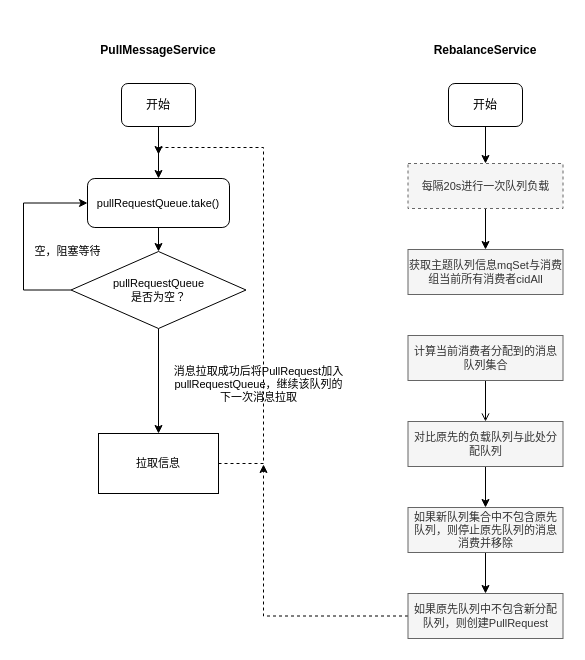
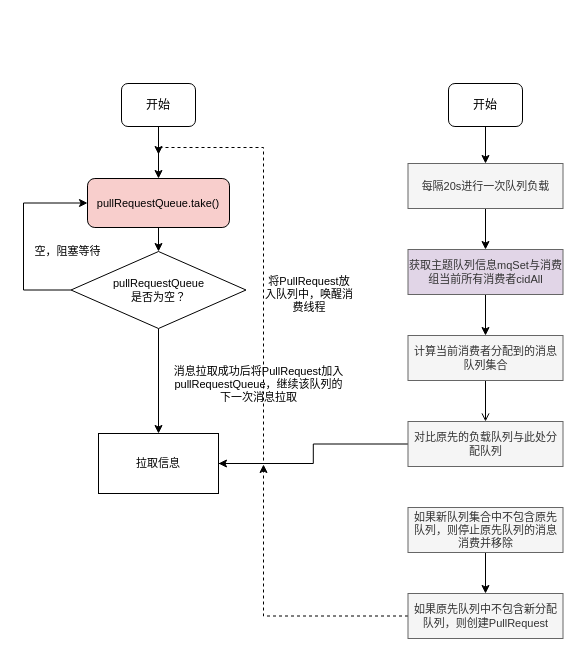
node "PullMessageService": removed
node "RebalanceService": removed
node "每隔20s进行一次队列负载": style dashed -> solid
node "pullRequestQueue.take()": fillcolor #ffffff -> #f8cecc
node "获取主题队列信息mqSet与消费组当前所有消费者cidAll": fillcolor #f5f5f5 -> #e1d5e7
node "将PullRequest放入队列中，唤醒消费线程": added
edge "获取主题队列信息mqSet与消费组当前所有消费者cidAll" -> "计算当前消费者分配到的消息队列集合": added
edge "对比原先的负载队列与此处分配队列" -> "如果新队列集合中不包含原先队列，则停止原先队列的消息消费并移除": now "对比原先的负载队列与此处分配队列" -> "拉取信息"
